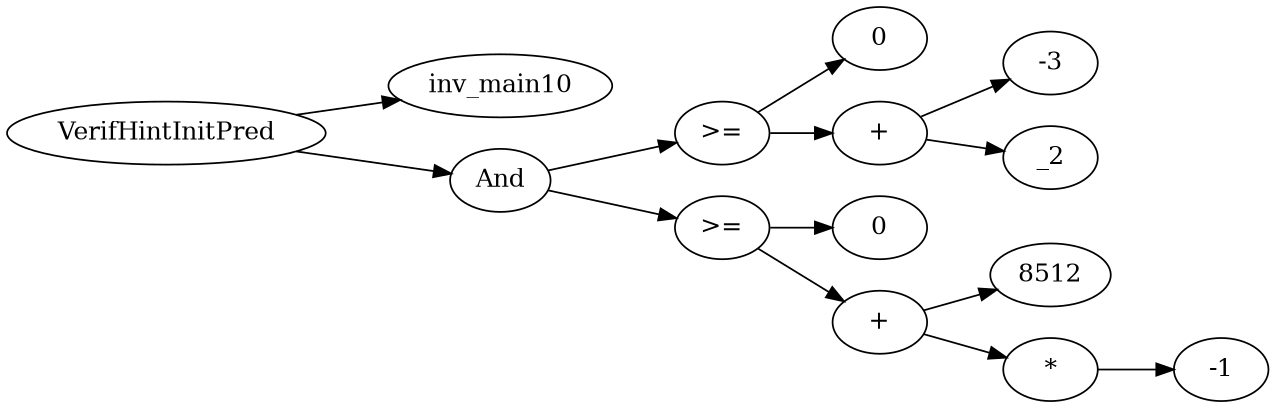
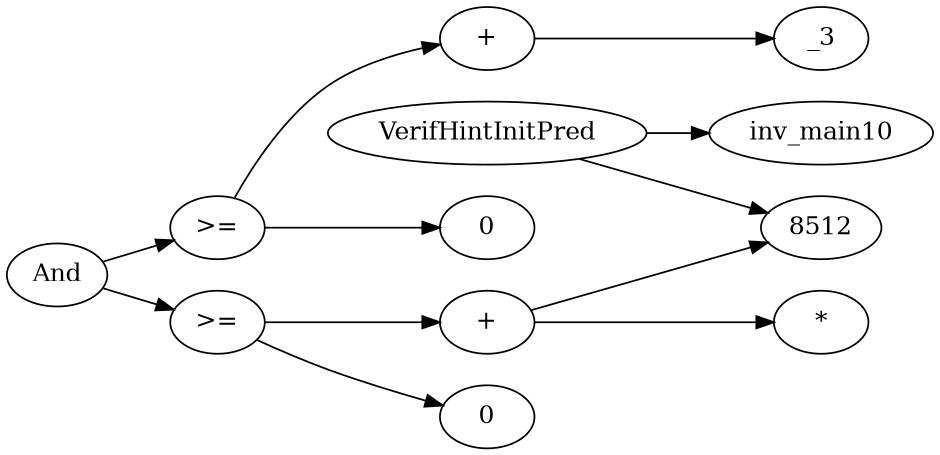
node "-3": removed
node "_2": label "_2" -> "_3"
edge "VerifHintInitPred" -> "And": now "VerifHintInitPred" -> "8512"
node "-1": removed
